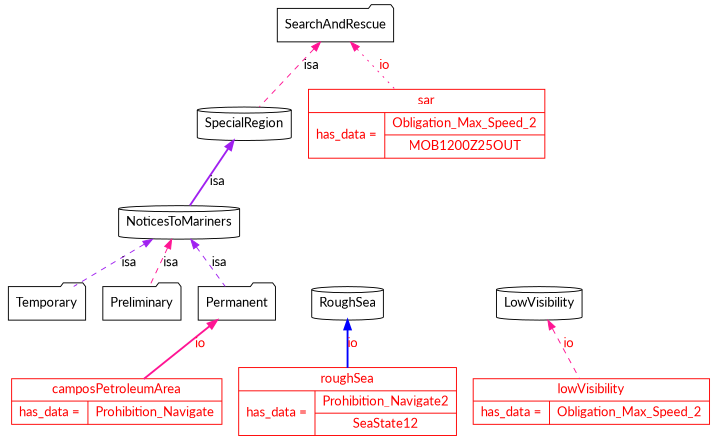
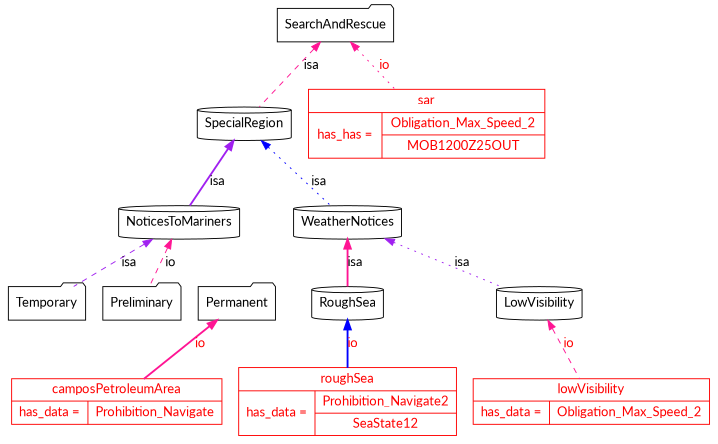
node "sar": text "has_data =" -> "has_has ="
node "WeatherNotices": added
edge "Preliminary" -> "NoticesToMariners": label "isa" -> "io"
edge "Permanent" -> "NoticesToMariners": removed, label "isa"
